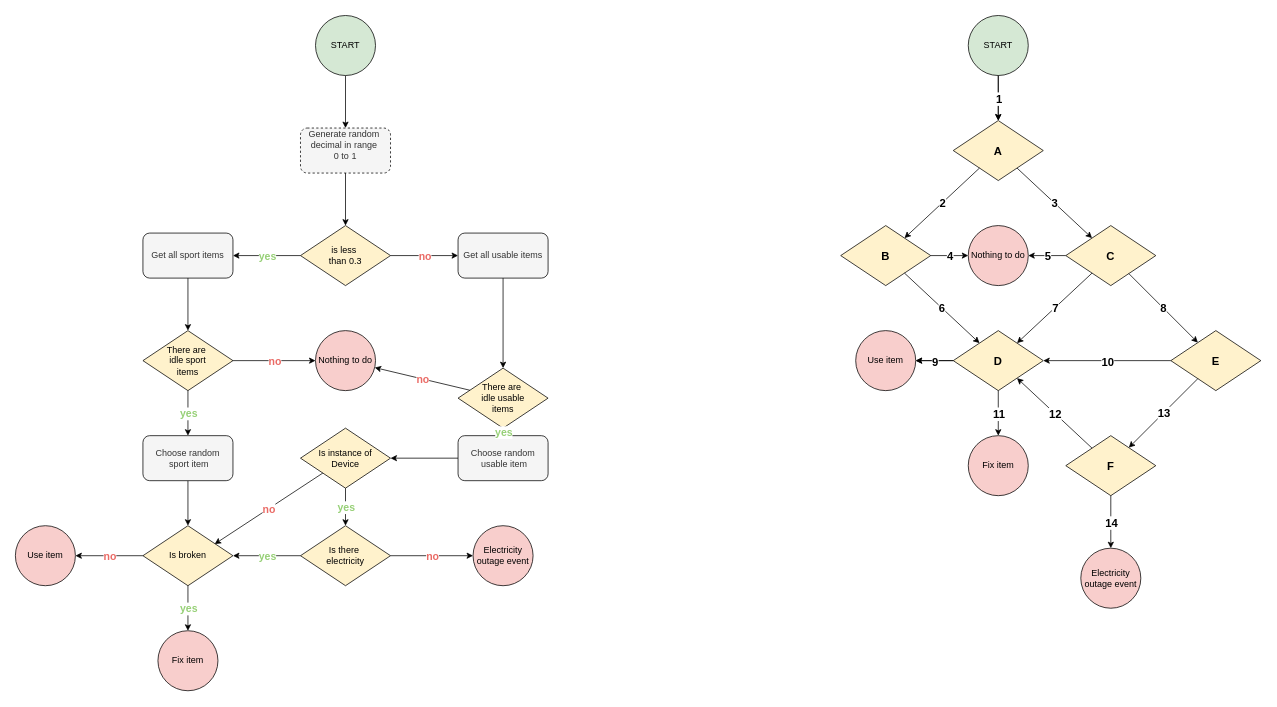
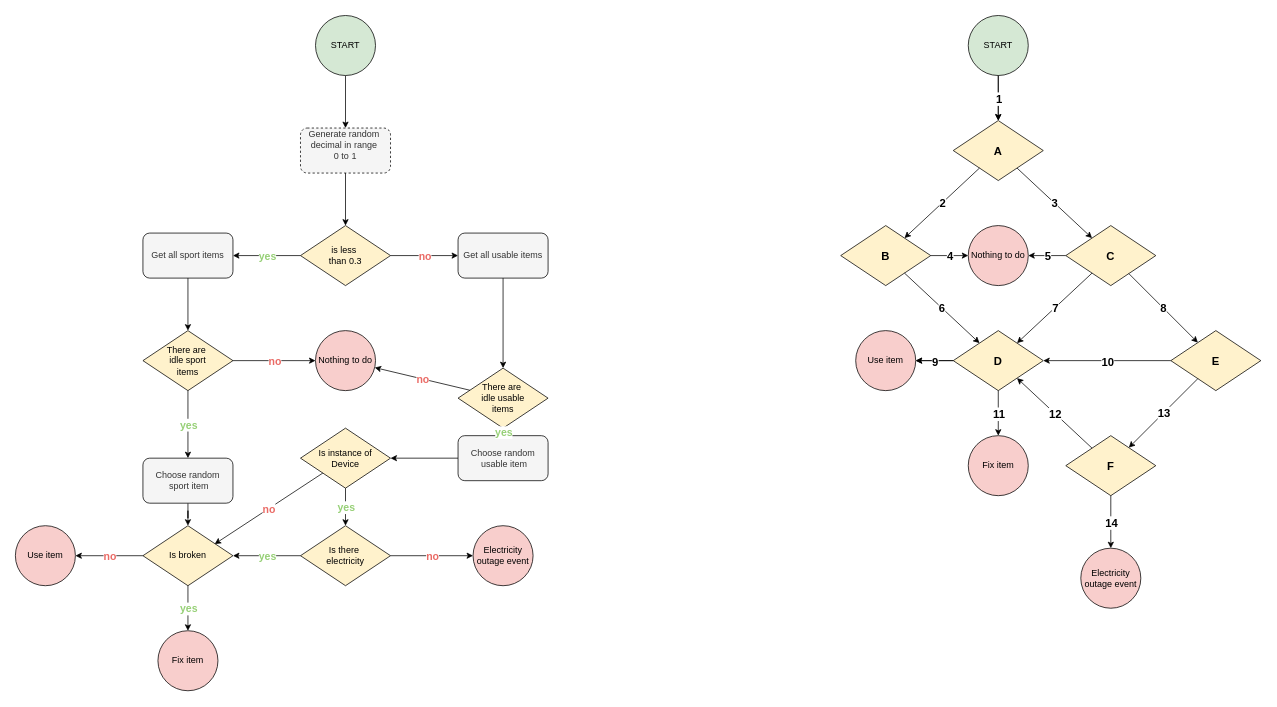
node "Choose random sport item": moved (188, 458) -> (188, 480)
